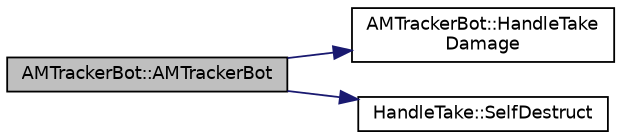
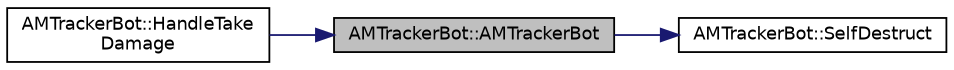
edge "AMTrackerBot::AMTrackerBot" -> "AMTrackerBot::HandleTake Damage": reversed
node "HandleTake::SelfDestruct": label "HandleTake::SelfDestruct" -> "AMTrackerBot::SelfDestruct"
